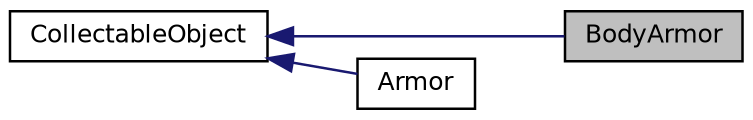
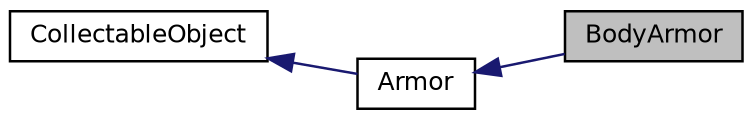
edge "BodyArmor" -> "CollectableObject": now "BodyArmor" -> "Armor"
